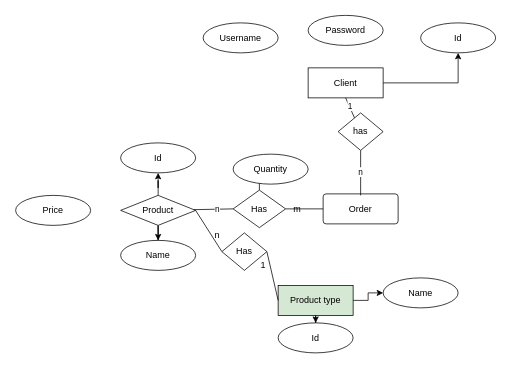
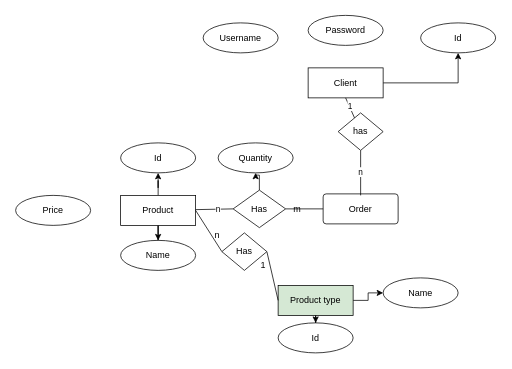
node "Quantity": moved (270, 169) -> (255, 158)
node "Product": shape diamond -> rectangle
